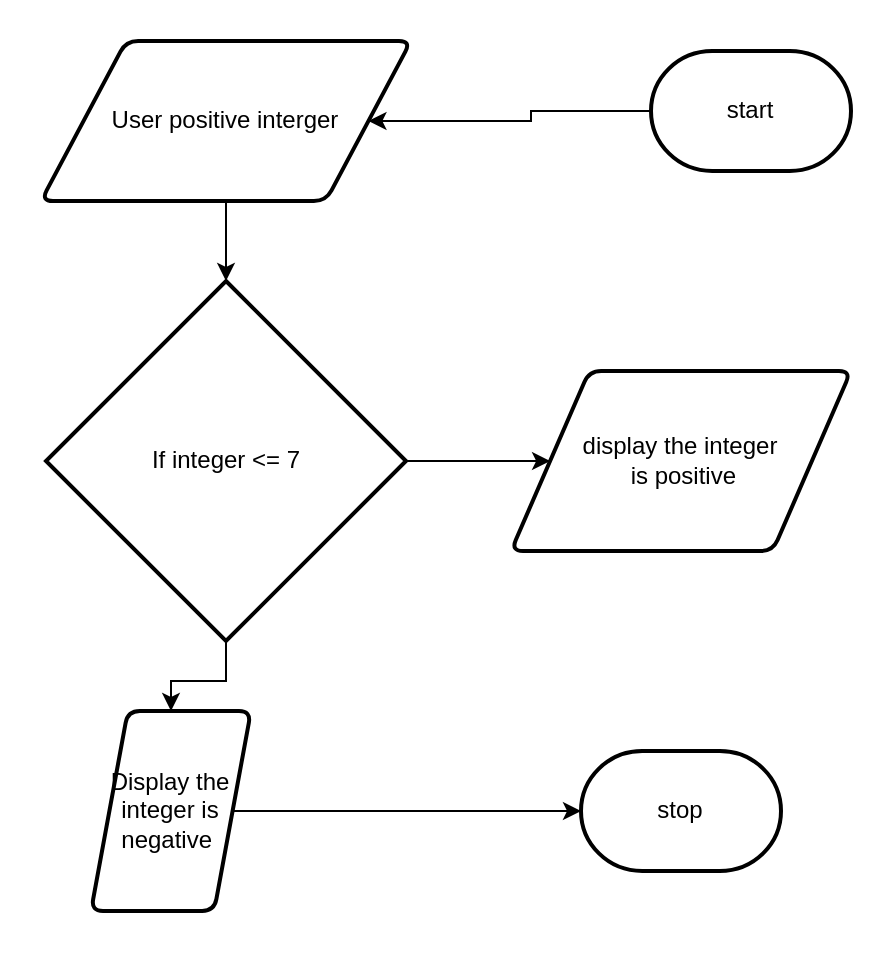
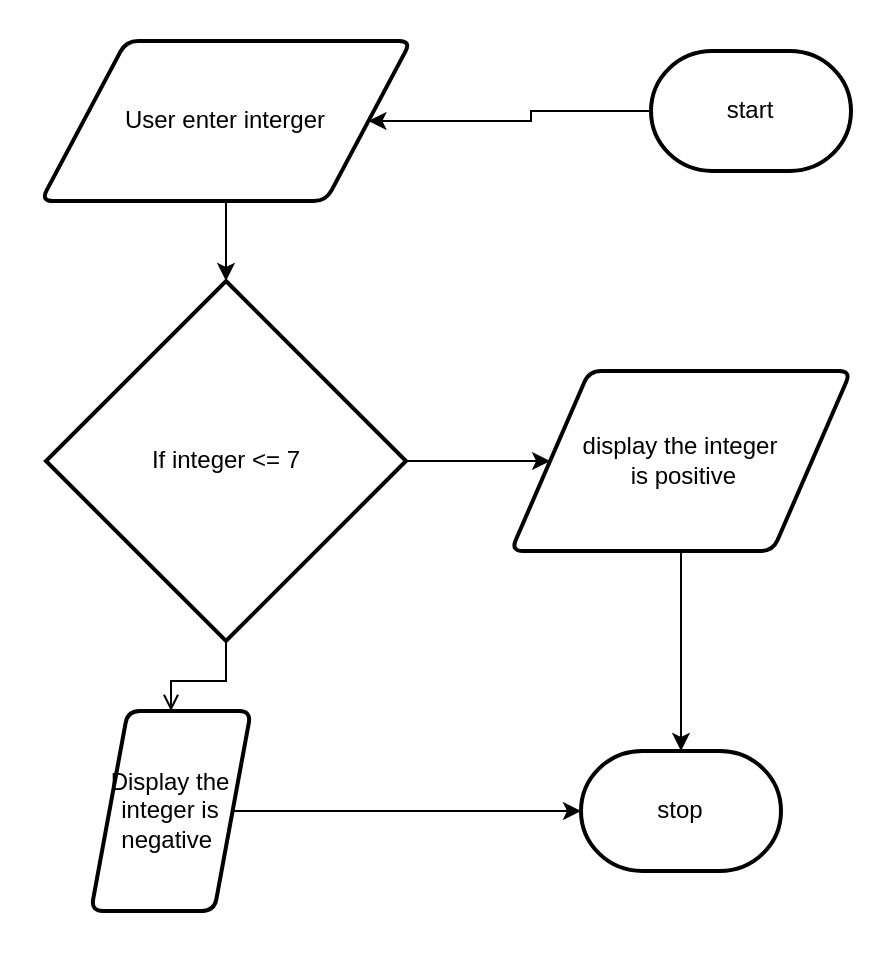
node "User positive interger": label "User positive interger" -> "User enter interger"
edge "display the integer is positive" -> "stop": added
edge "If integer <= 7" -> "Display the integer is negative": arrowhead classic -> open
